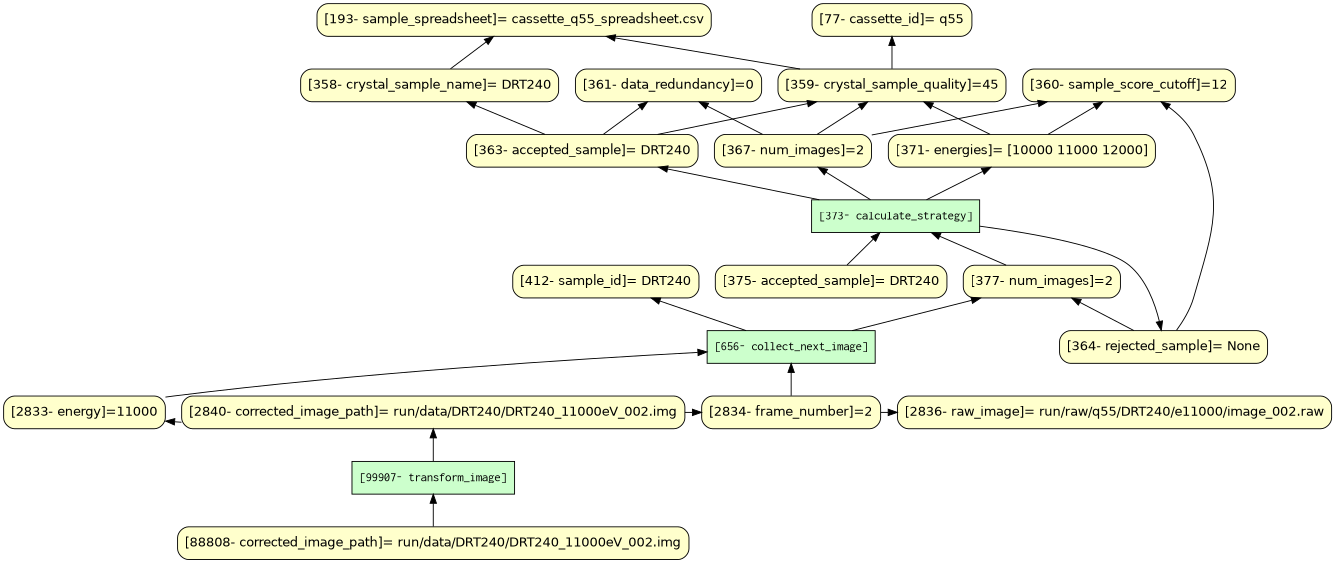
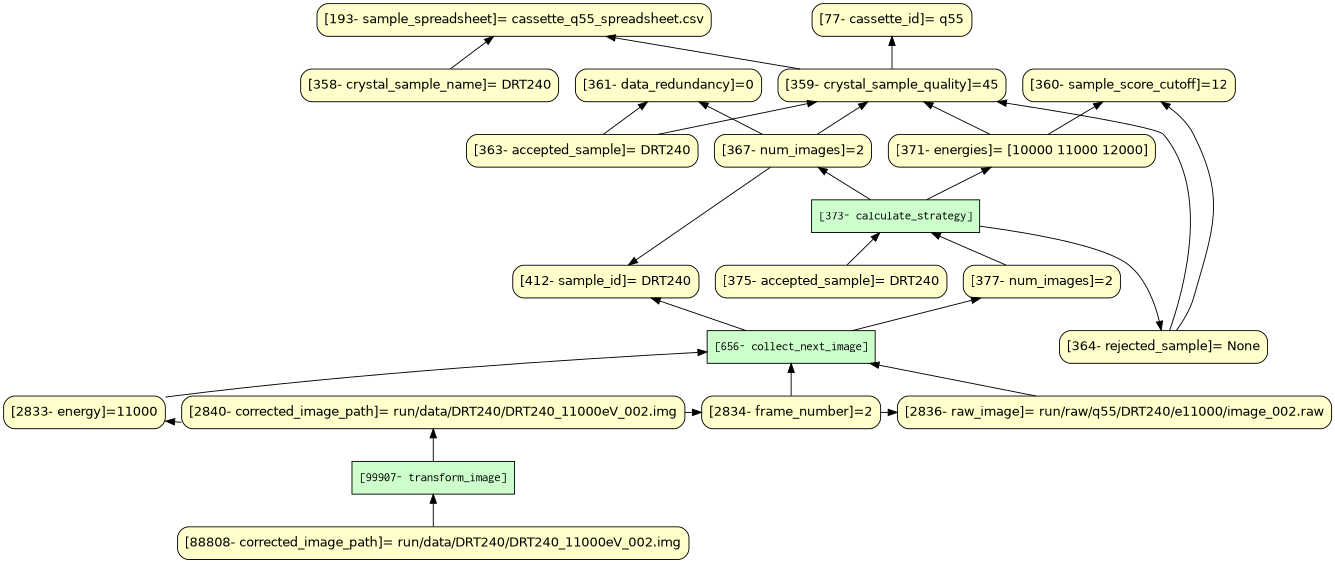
edge "[363- accepted_sample]= DRT240" -> "[358- crystal_sample_name]= DRT240": removed
edge "[367- num_images]=2" -> "[360- sample_score_cutoff]=12": now "[367- num_images]=2" -> "[412- sample_id]= DRT240"
edge "[373- calculate_strategy]" -> "[363- accepted_sample]= DRT240": removed
edge "[364- rejected_sample]= None" -> "[377- num_images]=2": now "[364- rejected_sample]= None" -> "[359- crystal_sample_quality]=45"
edge "[2836- raw_image]= run/raw/q55/DRT240/e11000/image_002.raw" -> "[656- collect_next_image]": added
